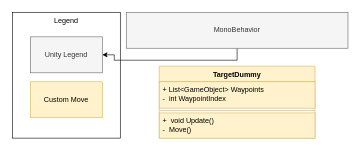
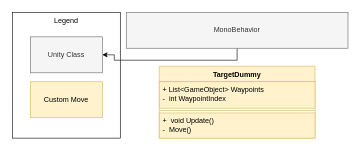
node "Unity Legend": label "Unity Legend" -> "Unity Class"
